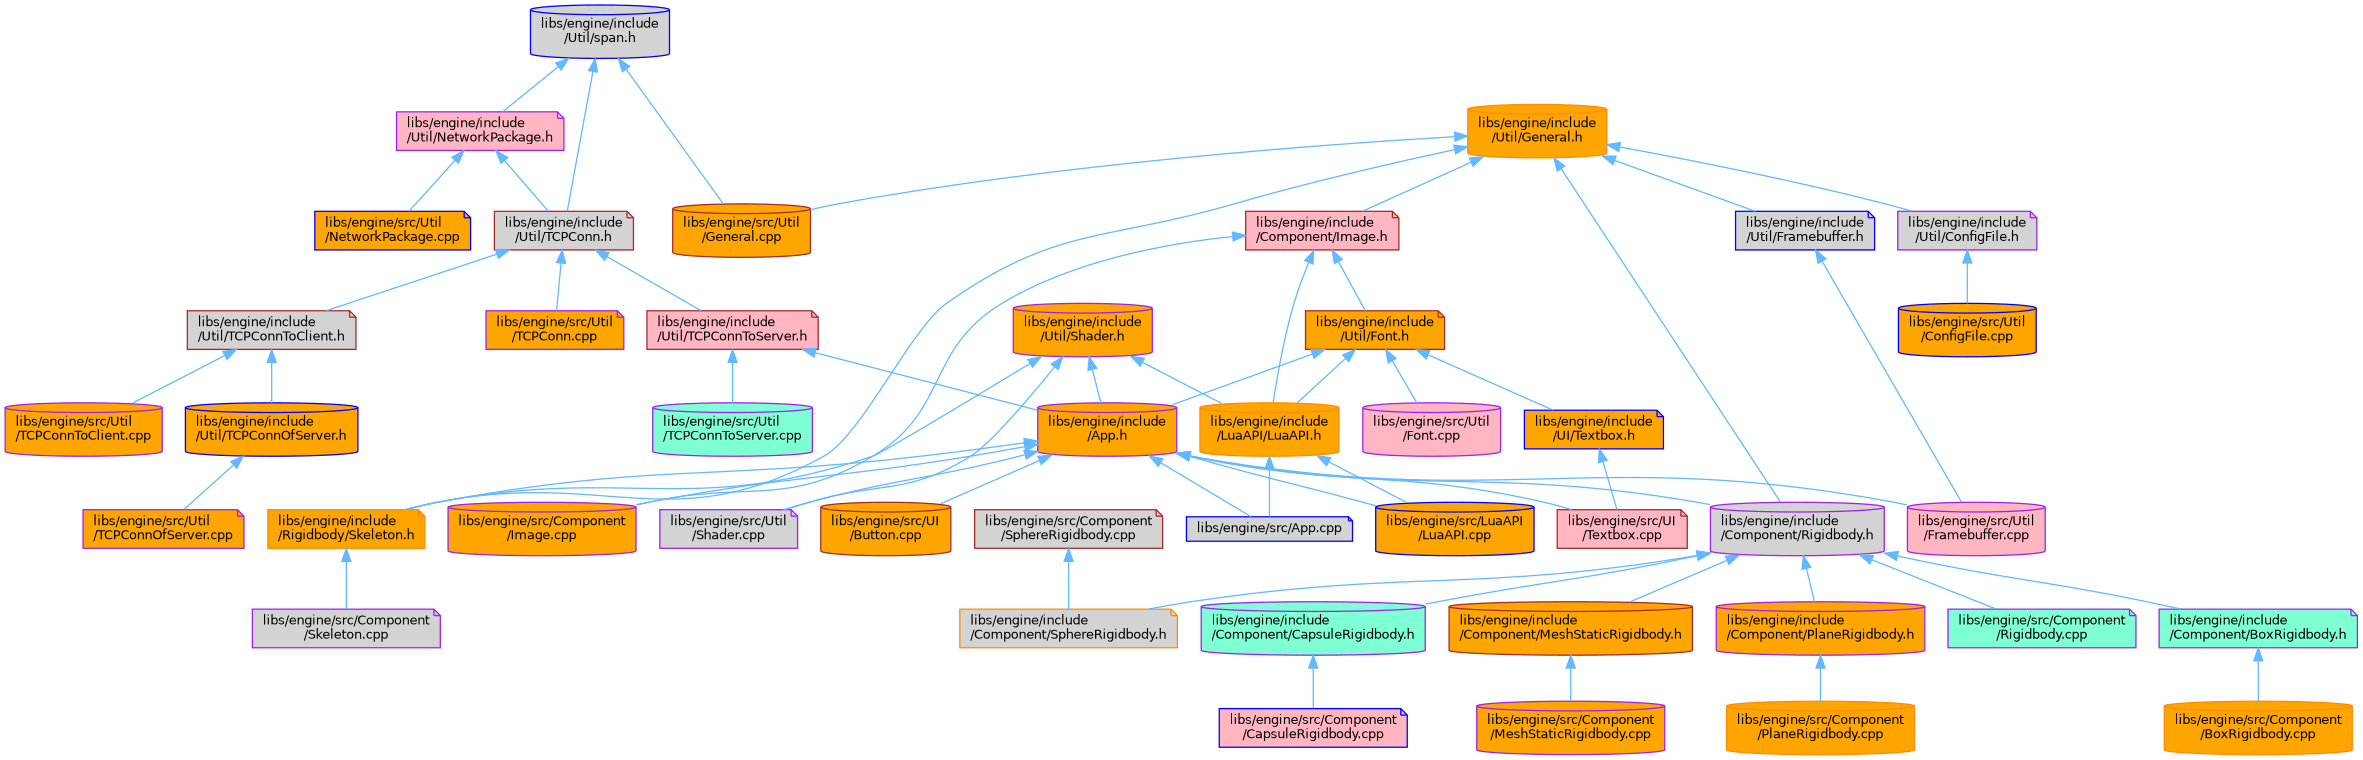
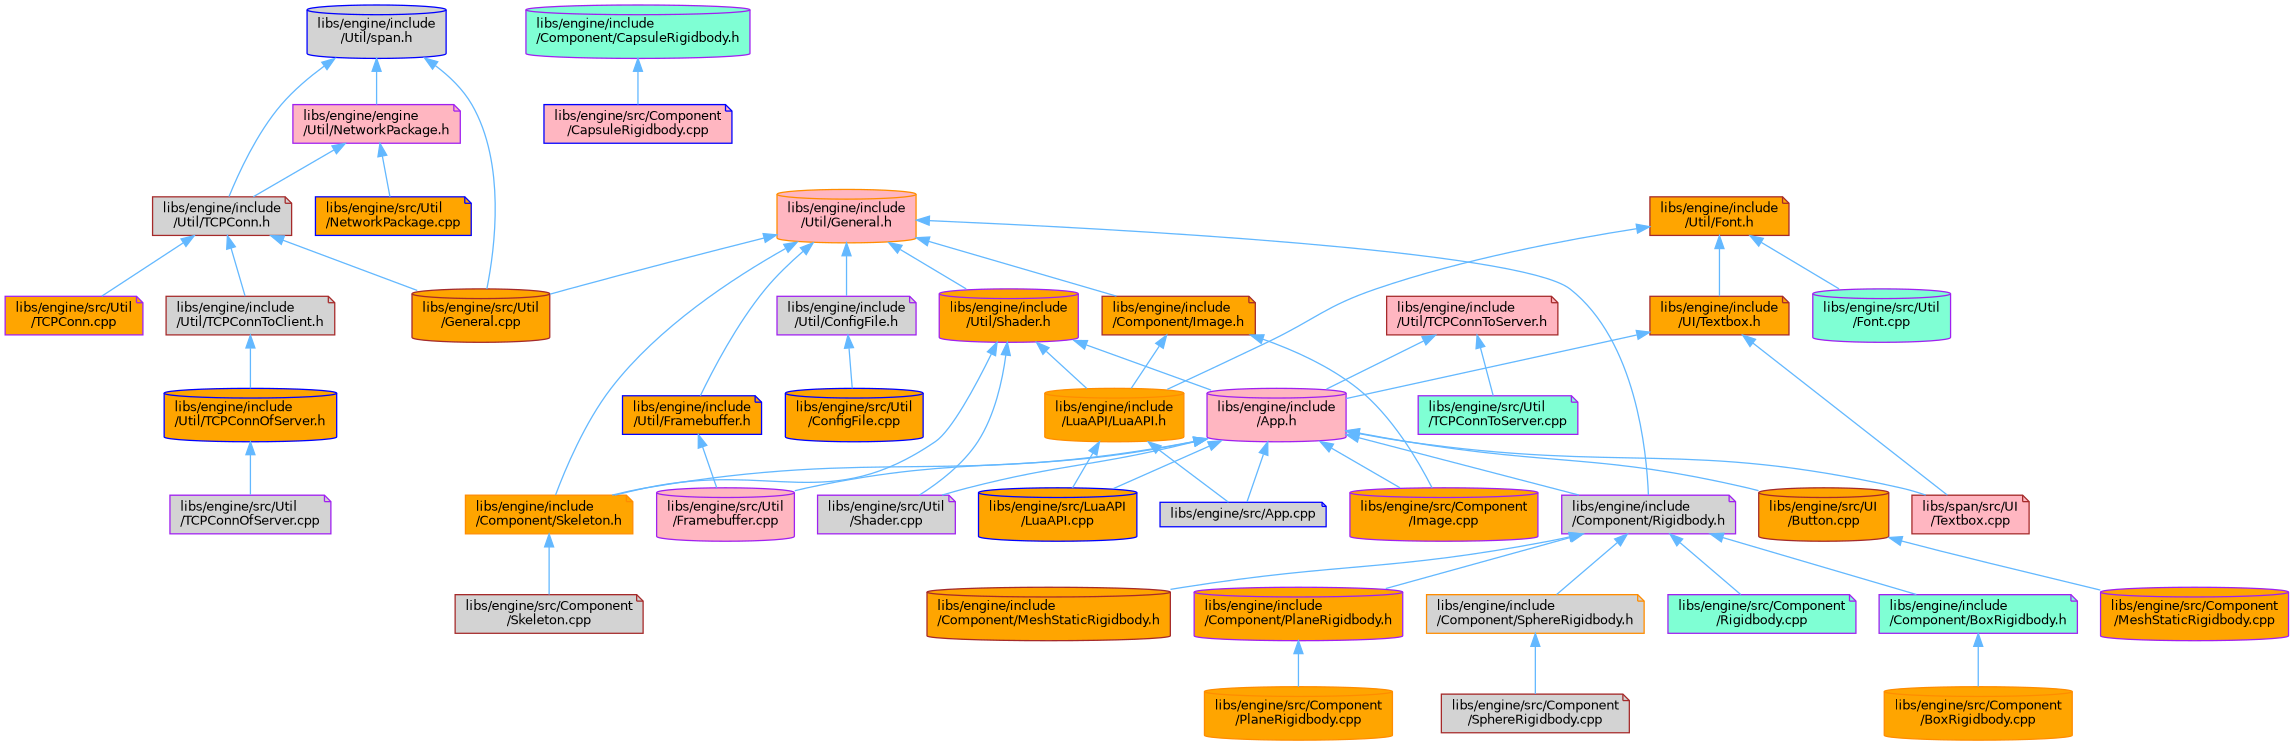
node "libs/engine/include /Util/NetworkPackage.h": label "libs/engine/include /Util/NetworkPackage.h" -> "libs/engine/engine /Util/NetworkPackage.h"
node "libs/engine/include /Util/General.h": fillcolor orange -> lightpink
node "libs/engine/include /Component/Image.h": fillcolor lightpink -> orange
node "libs/engine/include /Util/Framebuffer.h": fillcolor lightgrey -> orange
edge "libs/engine/include /Util/Shader.h" -> "libs/engine/include /Util/General.h": added
edge "libs/engine/include /Util/TCPConnToServer.h" -> "libs/engine/include /Util/TCPConn.h": now "libs/engine/src/Util /General.cpp" -> "libs/engine/include /Util/TCPConn.h"
edge "libs/engine/include /Util/Font.h" -> "libs/engine/include /Component/Image.h": removed
edge "libs/engine/include /App.h" -> "libs/engine/include /Util/Font.h": now "libs/engine/include /App.h" -> "libs/engine/include /UI/Textbox.h"
node "libs/engine/src/Util /TCPConnToClient.cpp": removed
node "libs/engine/src/Util /TCPConnToServer.cpp": shape cylinder -> note
node "libs/engine/include /App.h": fillcolor orange -> lightpink
node "libs/engine/src/Util /Font.cpp": fillcolor lightpink -> aquamarine
node "libs/engine/include /UI/Textbox.h": color blue -> brown
node "libs/engine/src/Util /TCPConnOfServer.cpp": fillcolor orange -> lightgrey
node "libs/engine/include /Rigidbody/Skeleton.h": label "libs/engine/include /Rigidbody/Skeleton.h" -> "libs/engine/include /Component/Skeleton.h"
node "libs/engine/src/UI /Textbox.cpp": label "libs/engine/src/UI /Textbox.cpp" -> "libs/span/src/UI /Textbox.cpp"
node "libs/engine/include /Component/Rigidbody.h": shape cylinder -> note
edge "libs/engine/include /Component/CapsuleRigidbody.h" -> "libs/engine/include /Component/Rigidbody.h": removed
edge "libs/engine/include /Component/SphereRigidbody.h" -> "libs/engine/src/Component /SphereRigidbody.cpp": reversed
node "libs/engine/src/Component /Skeleton.cpp": color purple -> brown
edge "libs/engine/src/Component /MeshStaticRigidbody.cpp" -> "libs/engine/include /Component/MeshStaticRigidbody.h": now "libs/engine/src/Component /MeshStaticRigidbody.cpp" -> "libs/engine/src/UI /Button.cpp"
